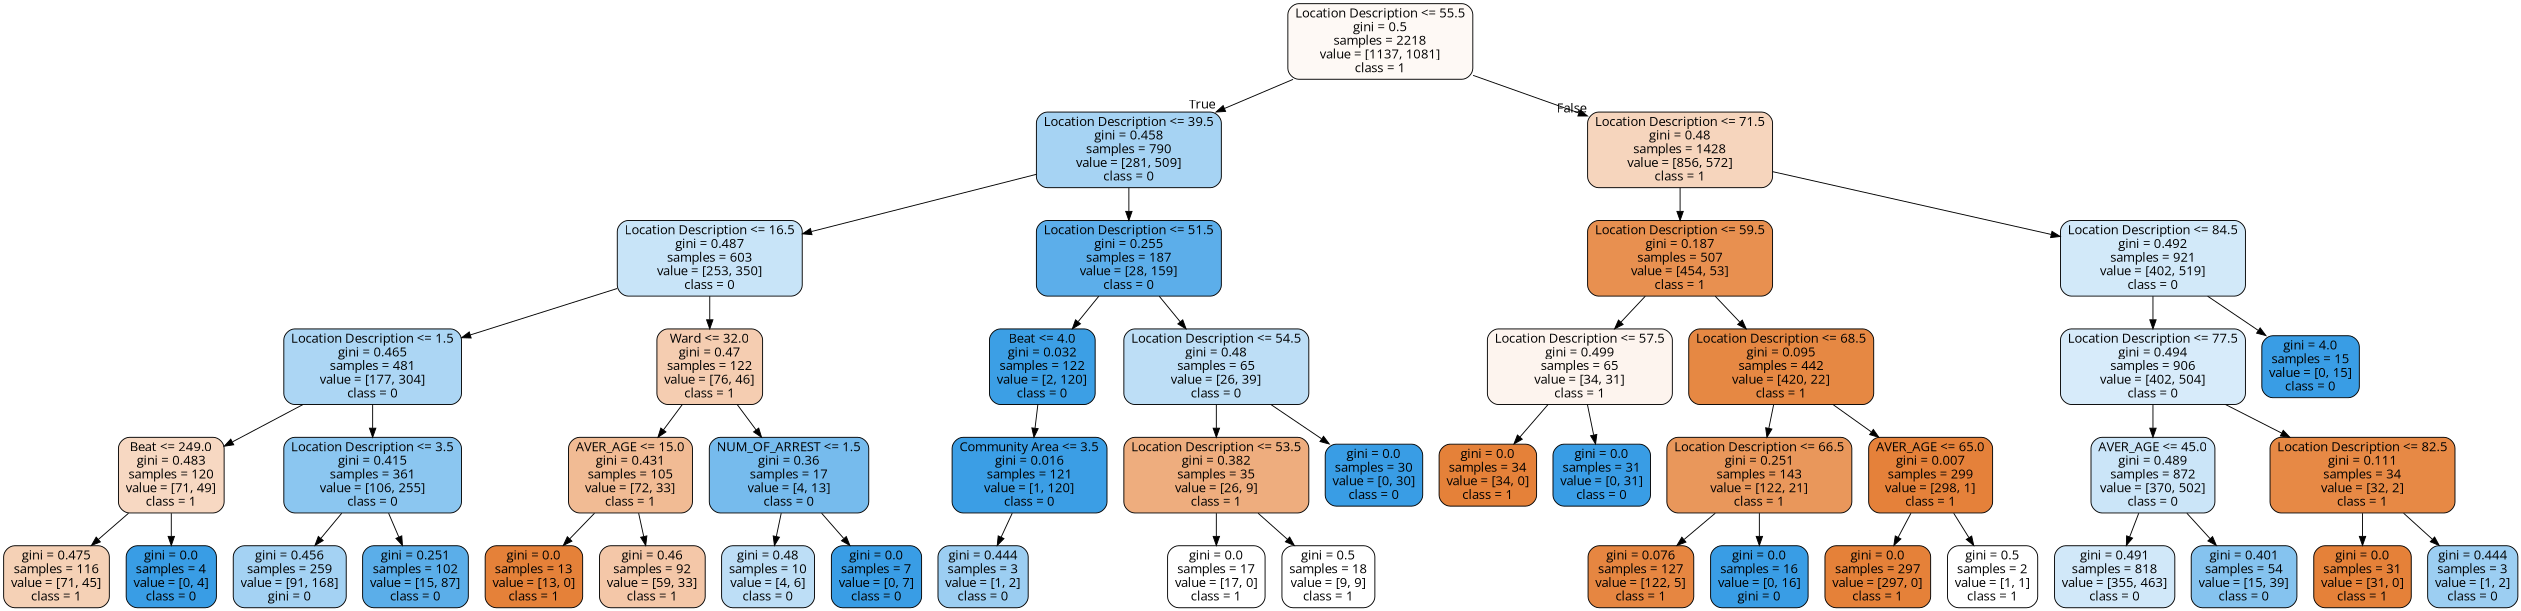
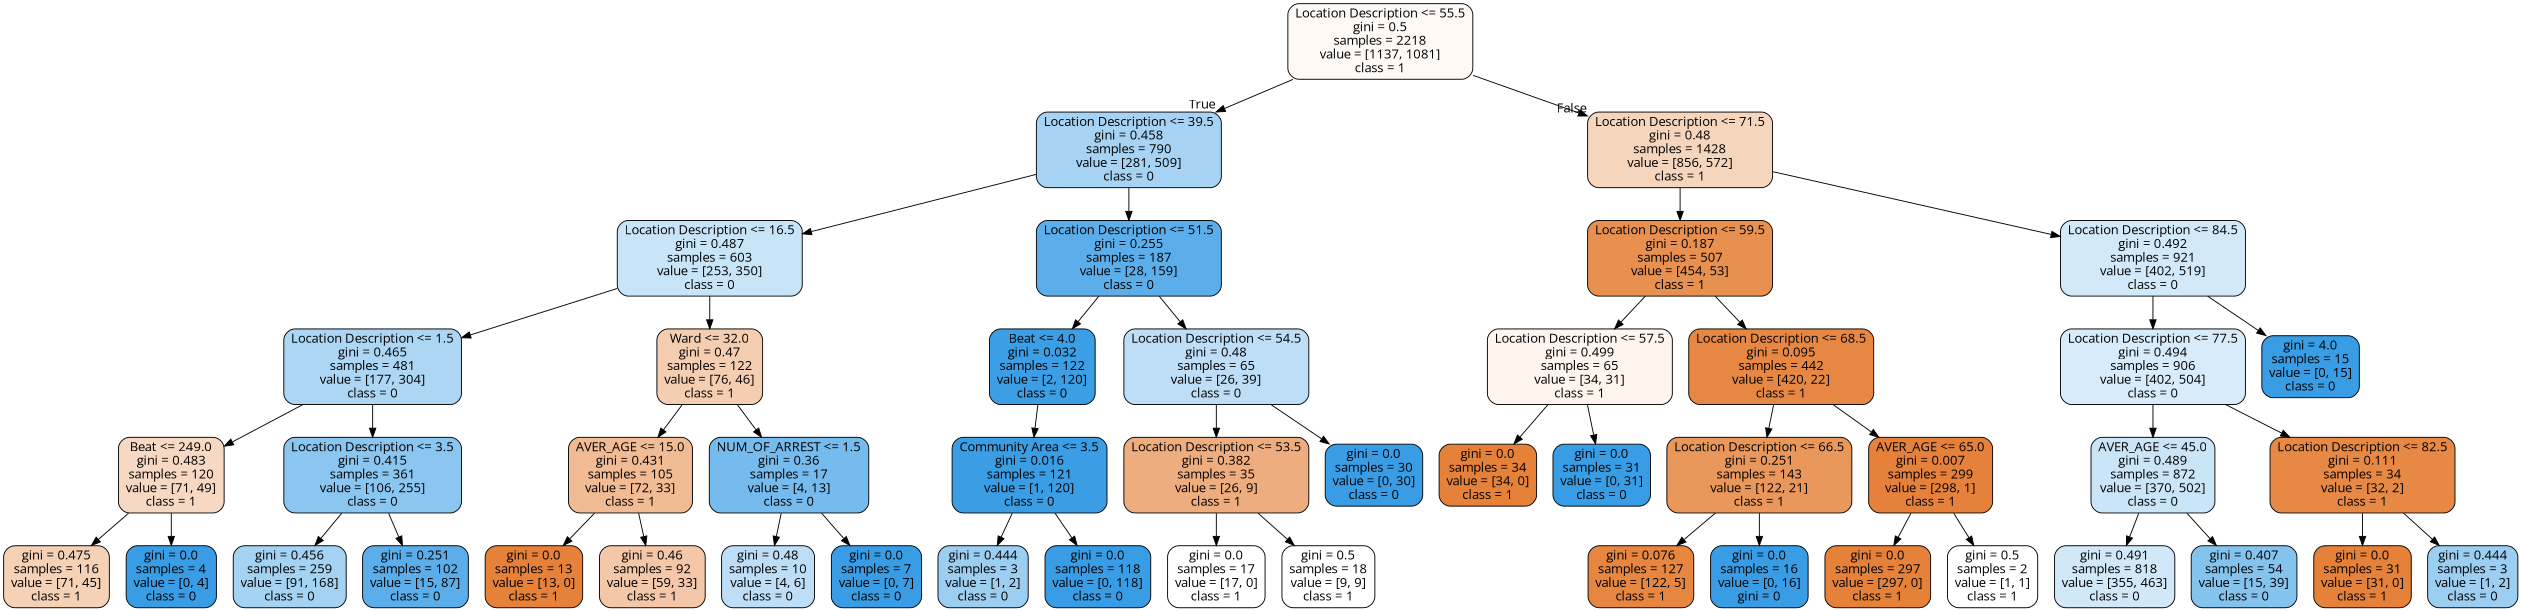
node "gini = 0.456 samples = 259 value = [91, 168] gini = 0": label "gini = 0.456 samples = 259 value = [91, 168] gini = 0" -> "gini = 0.456 samples = 259 value = [91, 168] class = 0"
node "gini = 0.0 samples = 118 value = [0, 118] class = 0": added
node "gini = 0.401 samples = 54 value = [15, 39] class = 0": label "gini = 0.401 samples = 54 value = [15, 39] class = 0" -> "gini = 0.407 samples = 54 value = [15, 39] class = 0"
